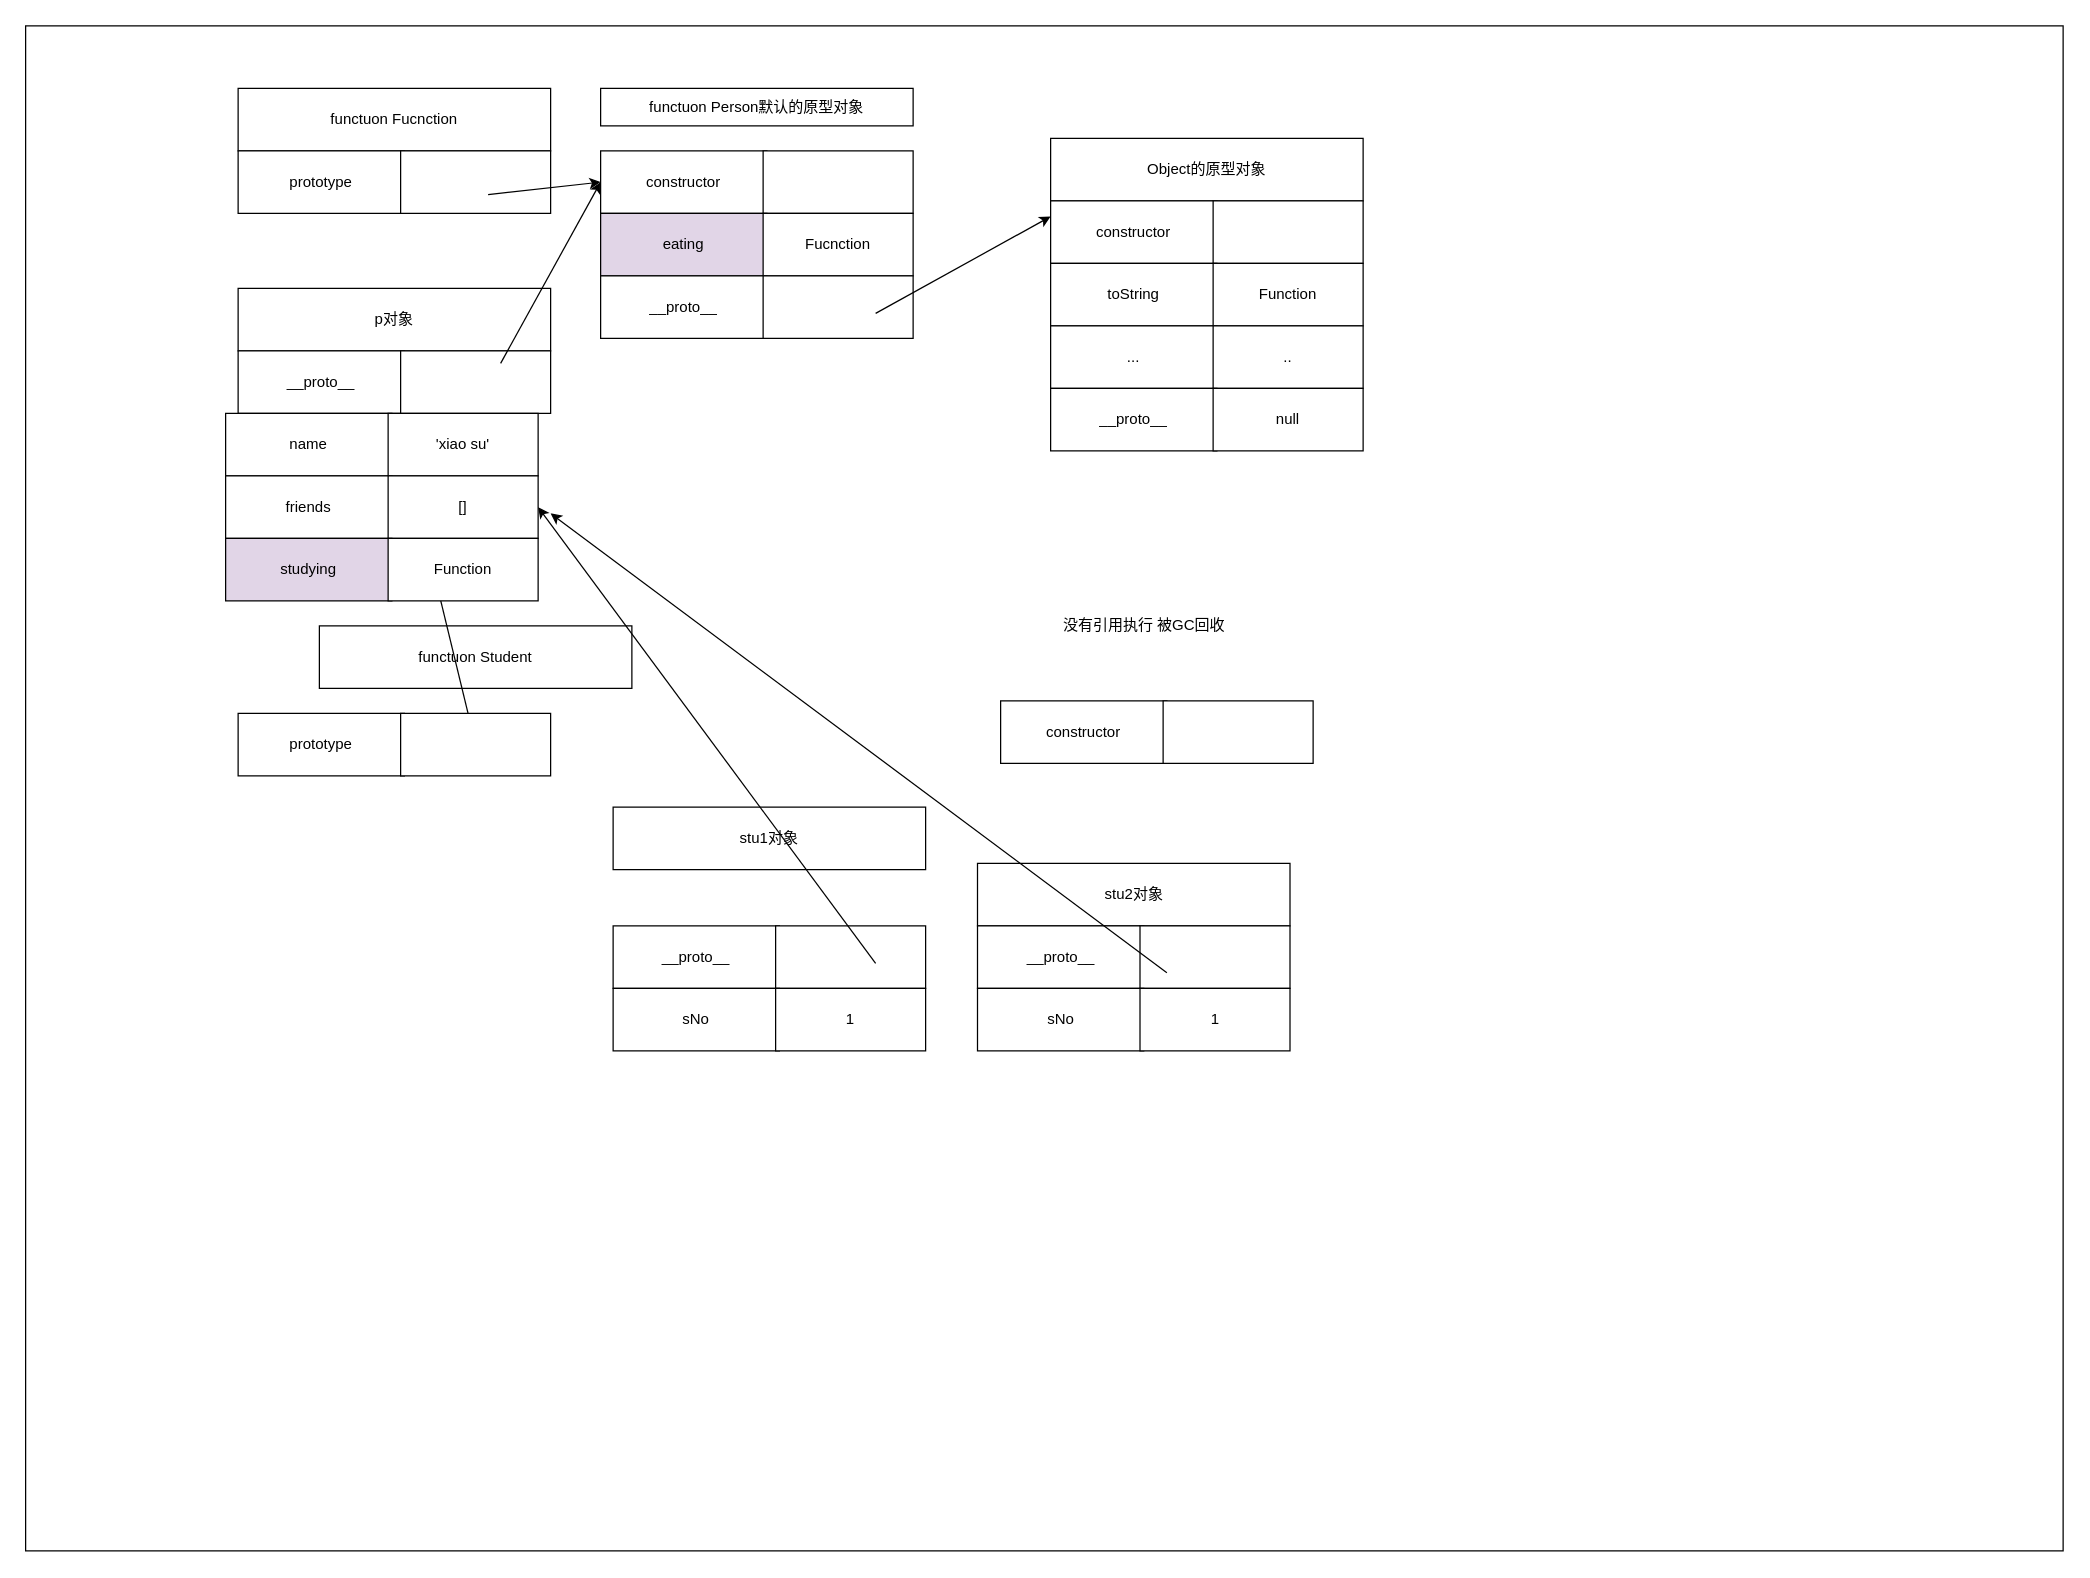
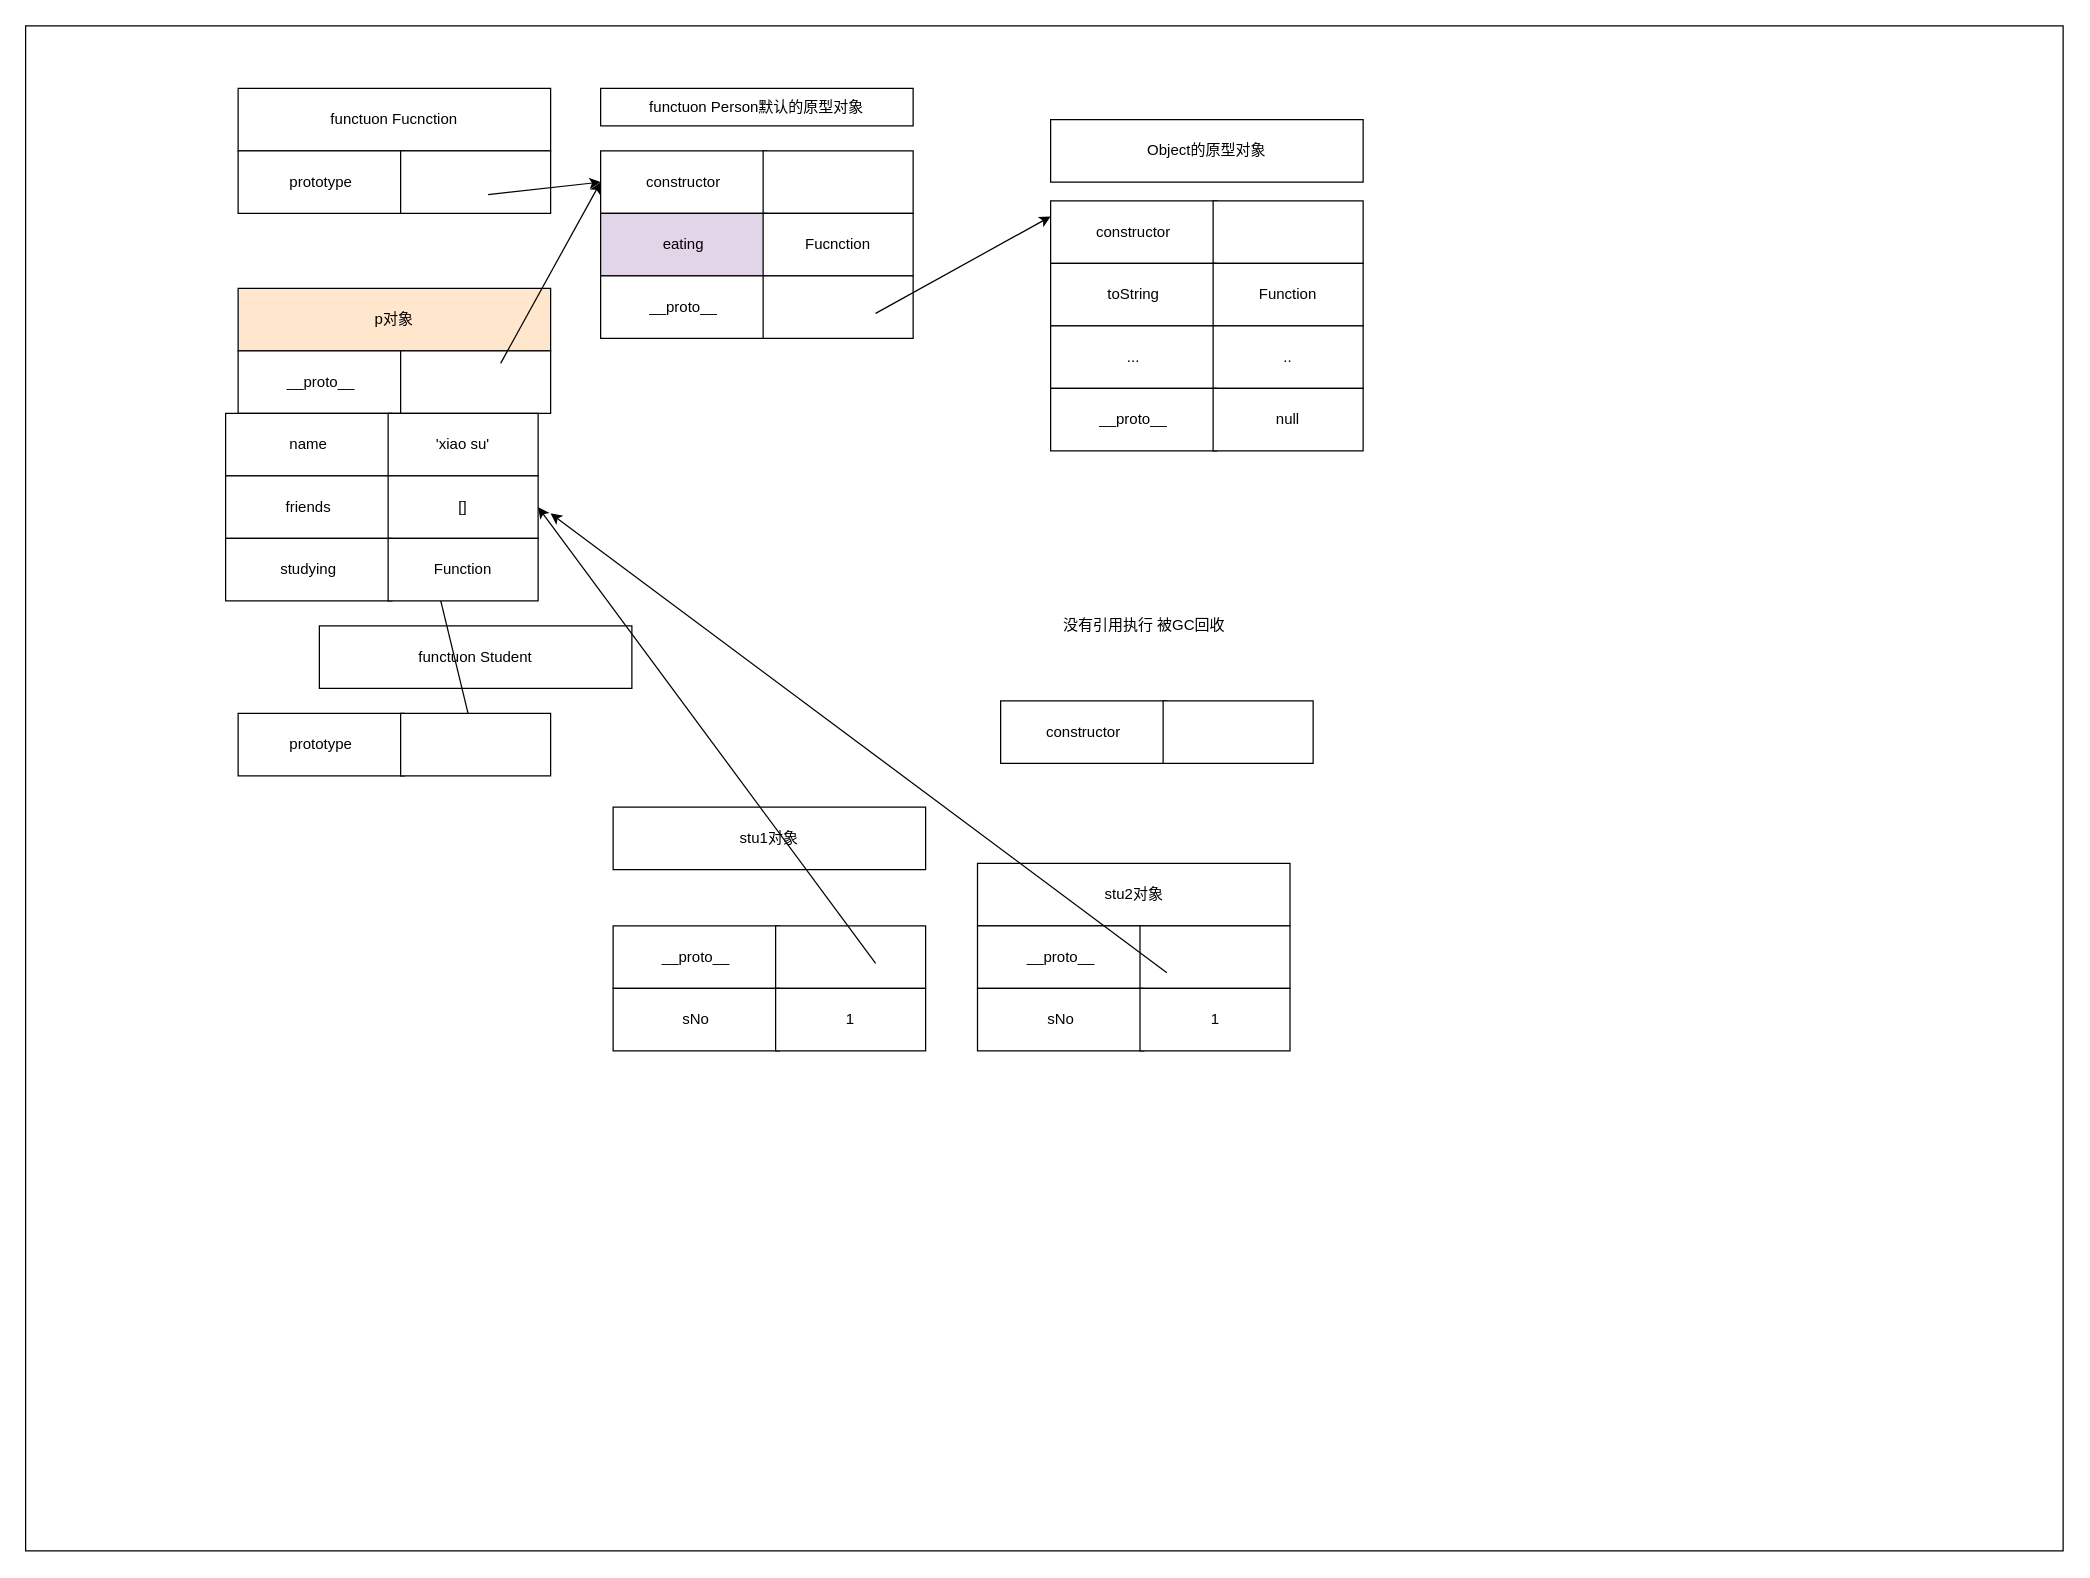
node "Object的原型对象": moved (1207, 169) -> (1207, 151)
node "p对象": fillcolor #ffffff -> #ffe6cc
node "studying": fillcolor #e1d5e7 -> #ffffff
